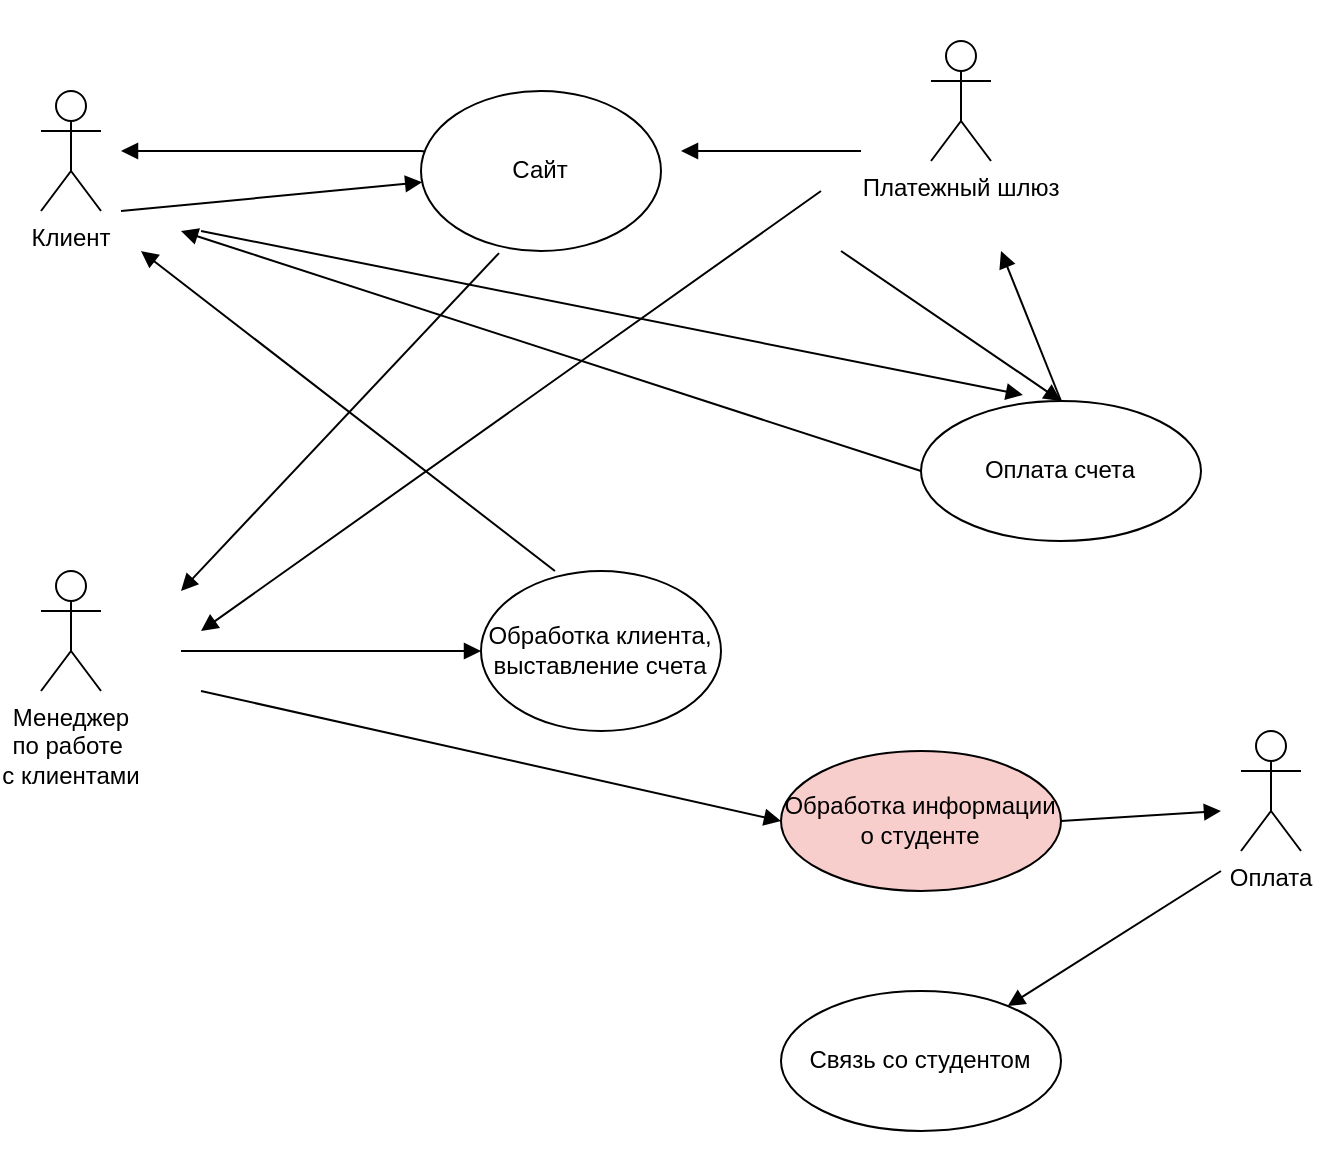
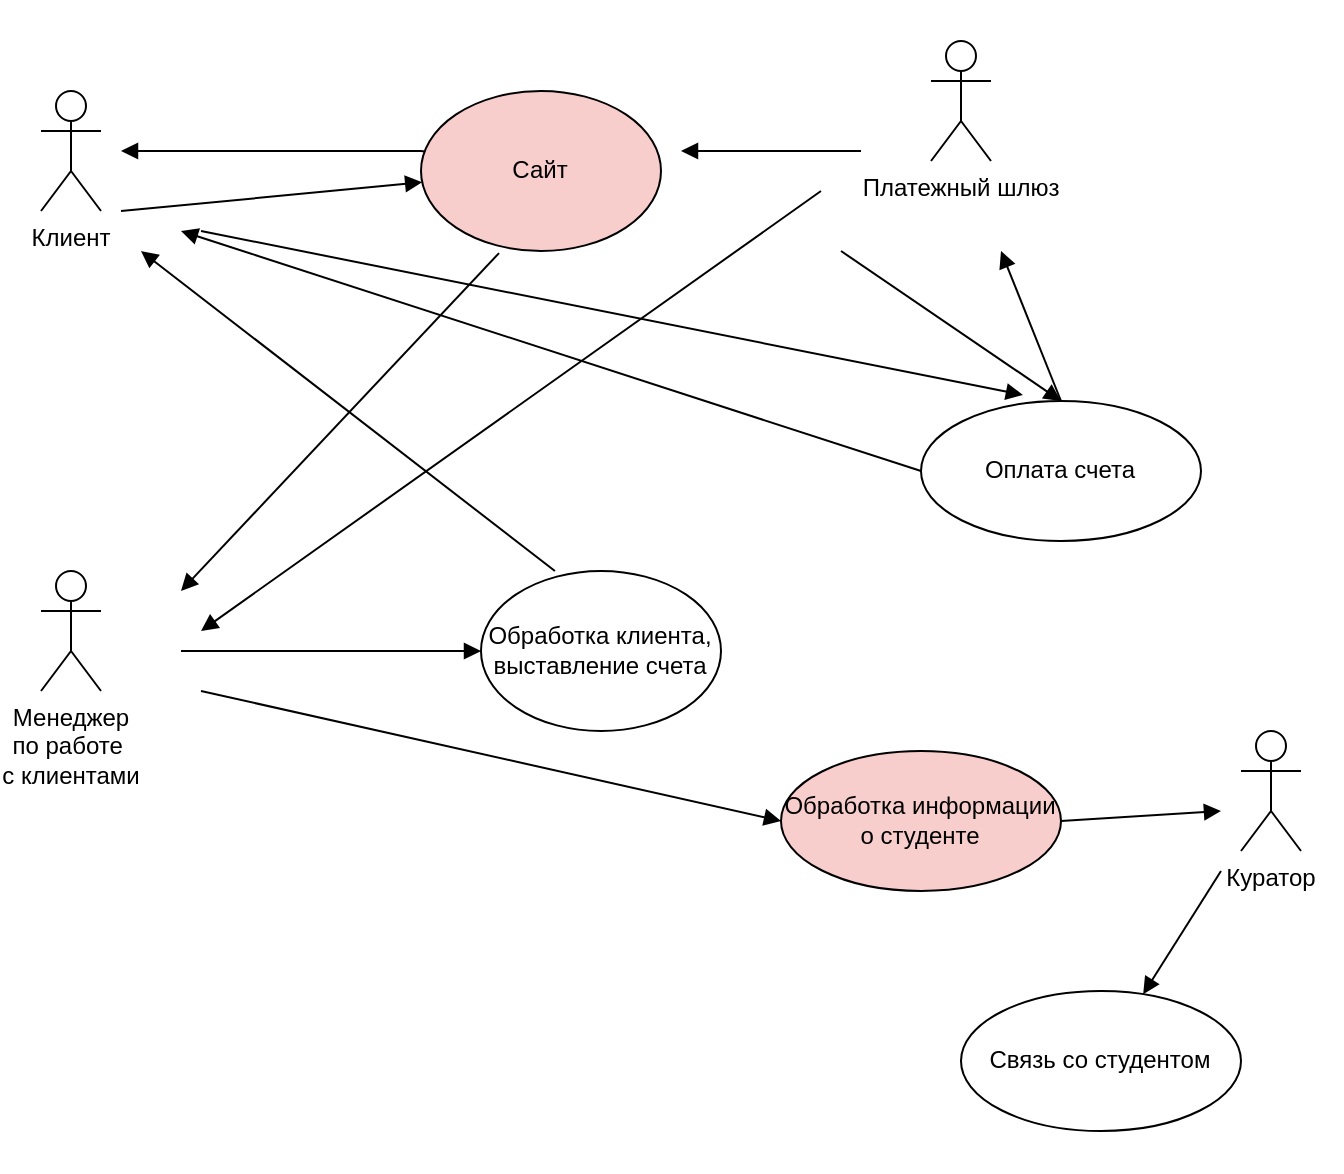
node "Сайт": fillcolor #ffffff -> #f8cecc
node "Оплата": label "Оплата" -> "Куратор"
node "Связь со студентом": moved (921, 1061) -> (1101, 1061)
